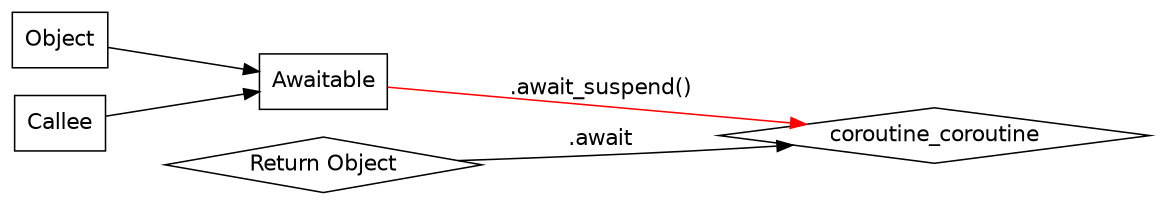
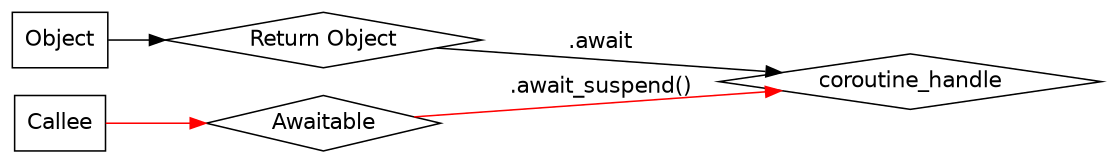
edge "Object" -> "Awaitable": now "Object" -> "Return Object"
node "Awaitable": shape box -> diamond
edge "Callee" -> "Awaitable": color black -> red
node "coroutine_coroutine": label "coroutine_coroutine" -> "coroutine_handle"
